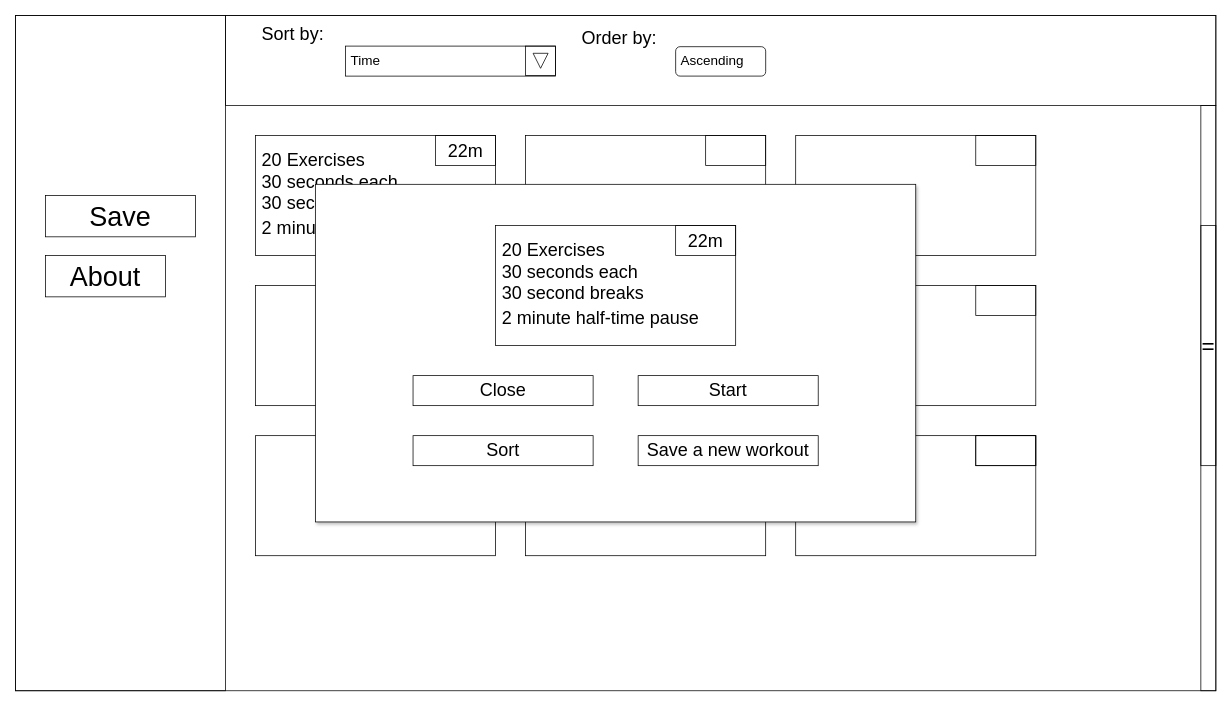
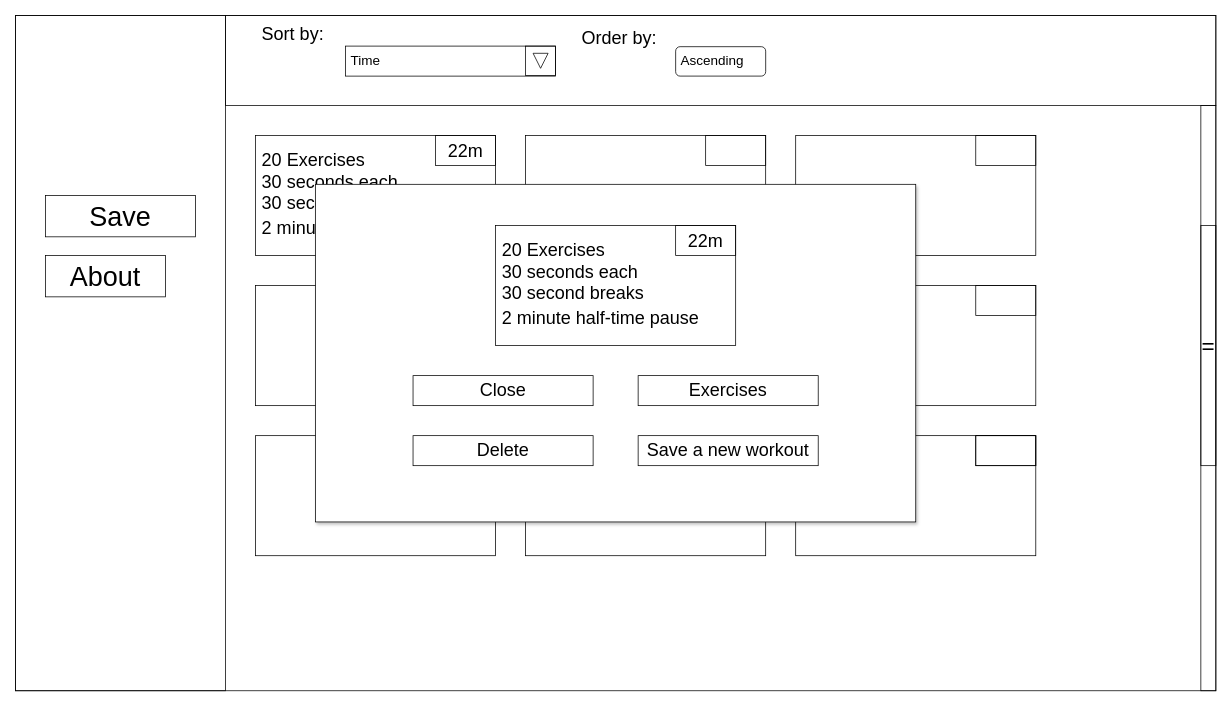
node "Start": label "Start" -> "Exercises"
node "Sort": label "Sort" -> "Delete"
